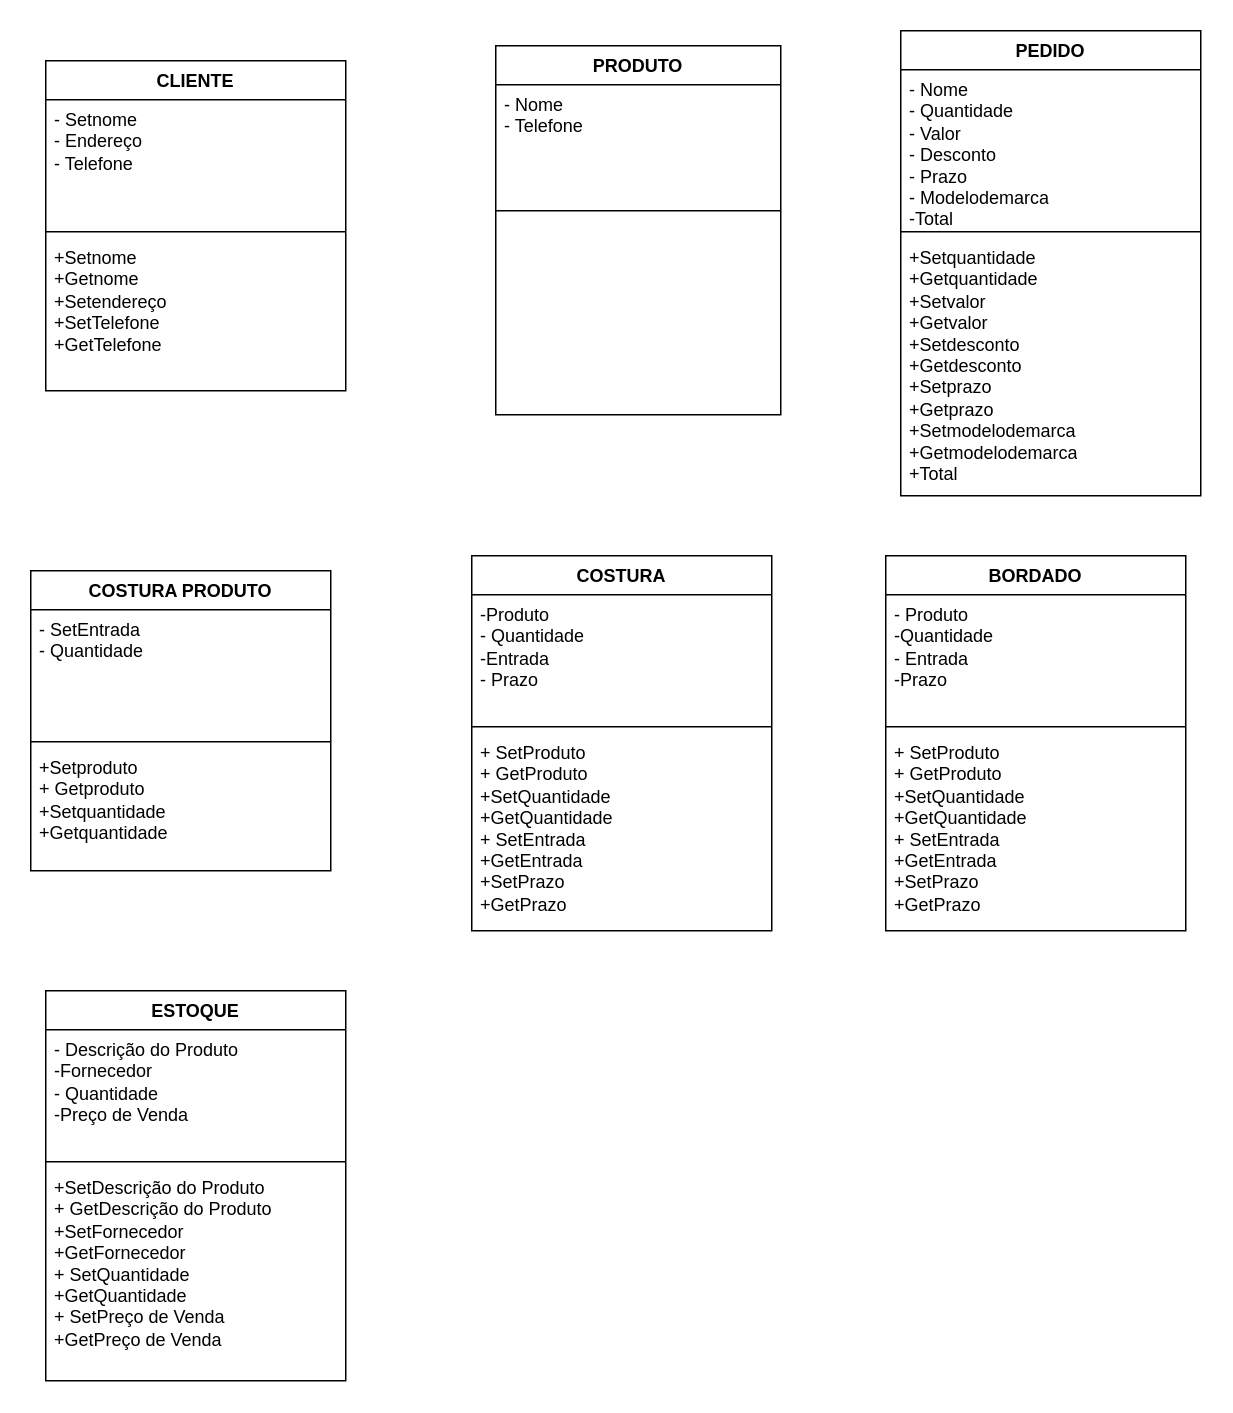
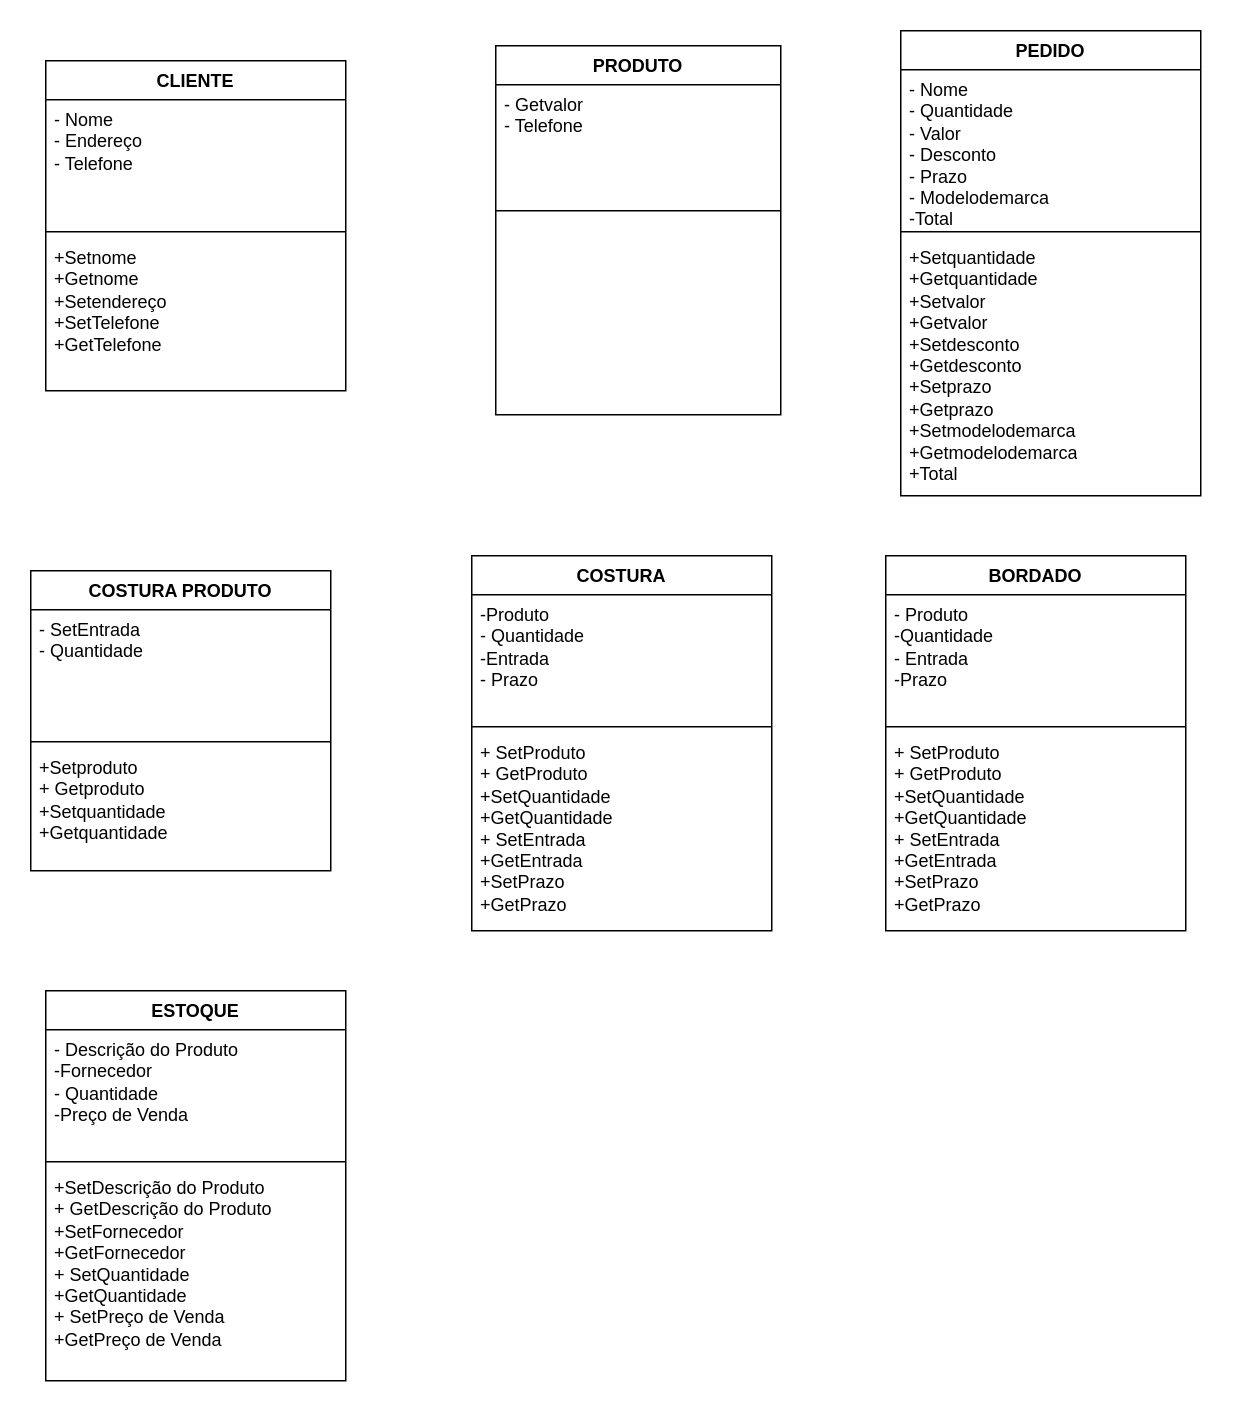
node "- Nome - Telefone": label "- Nome - Telefone" -> "- Getvalor - Telefone"
node "- Setnome - Endereço - Telefone": label "- Setnome - Endereço - Telefone" -> "- Nome - Endereço - Telefone"
